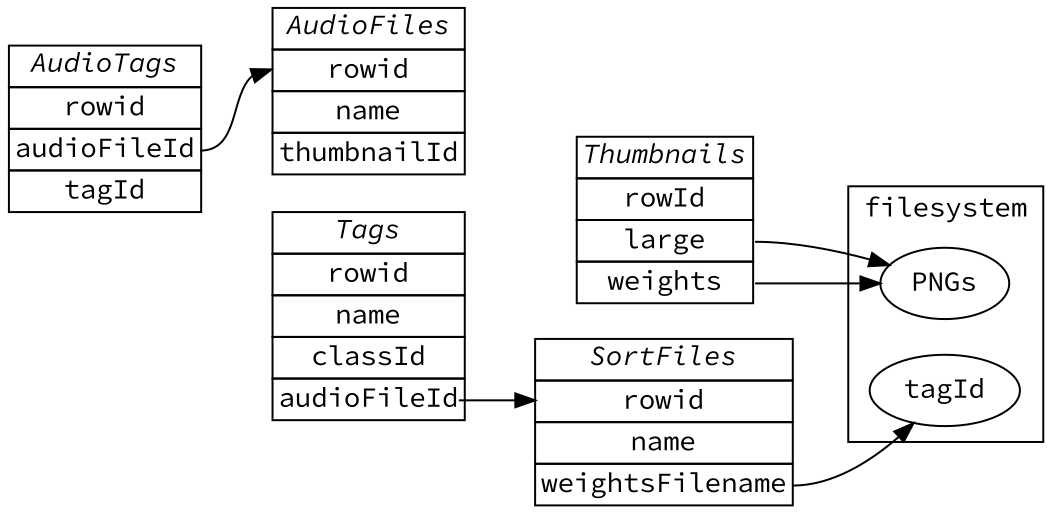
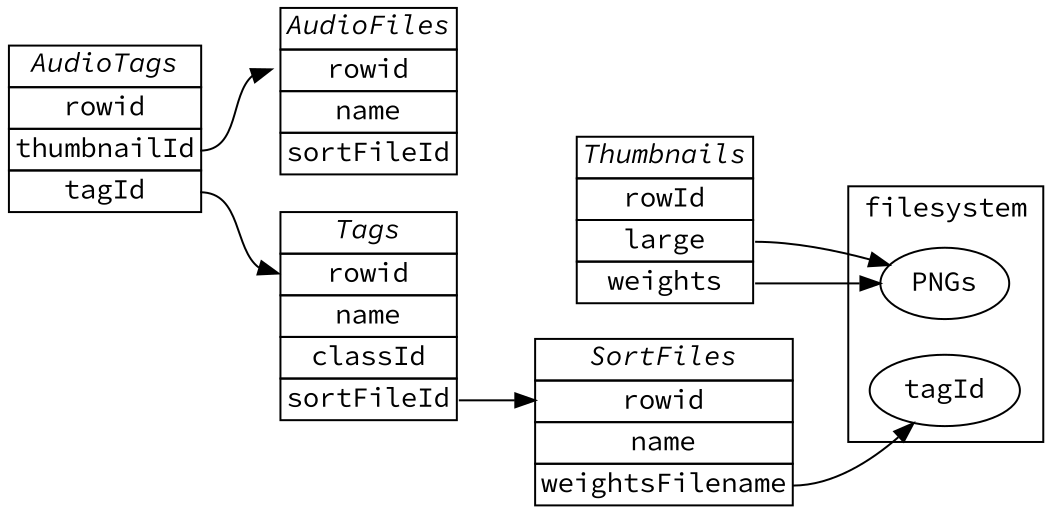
node "AudioTags": text "audioFileId" -> "thumbnailId"
node "AudioFiles": text "thumbnailId" -> "sortFileId"
edge "AudioTags" -> "Tags": added
node "Tags": text "audioFileId" -> "sortFileId"
